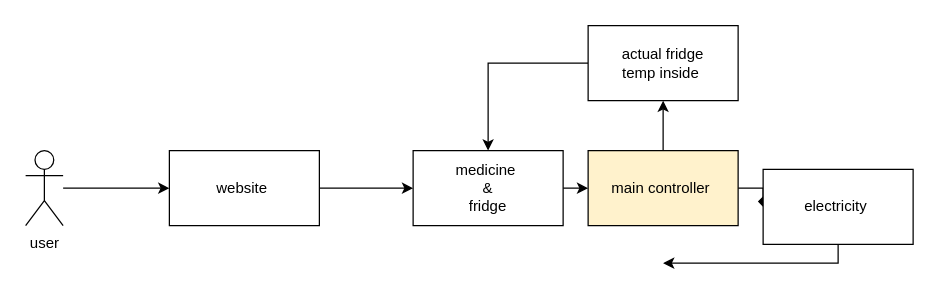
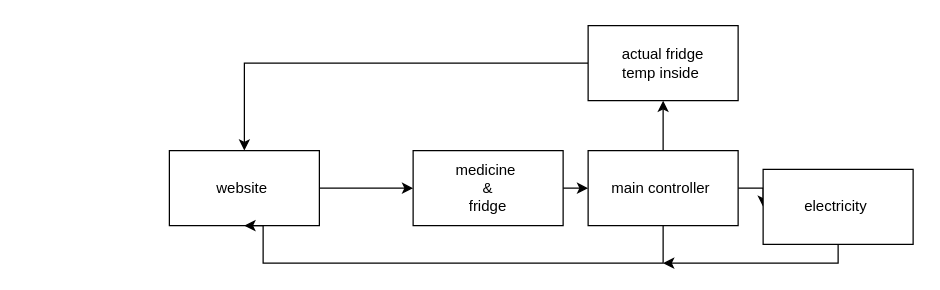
edge "actual fridge temp inside" -> "medicine & fridge": now "actual fridge temp inside" -> "website"
node "user": removed
edge "user" -> "website": removed
node "main controller": fillcolor #fff2cc -> #ffffff
edge "main controller" -> "electricity": arrowhead diamond -> classic
edge "main controller" -> "website": added
